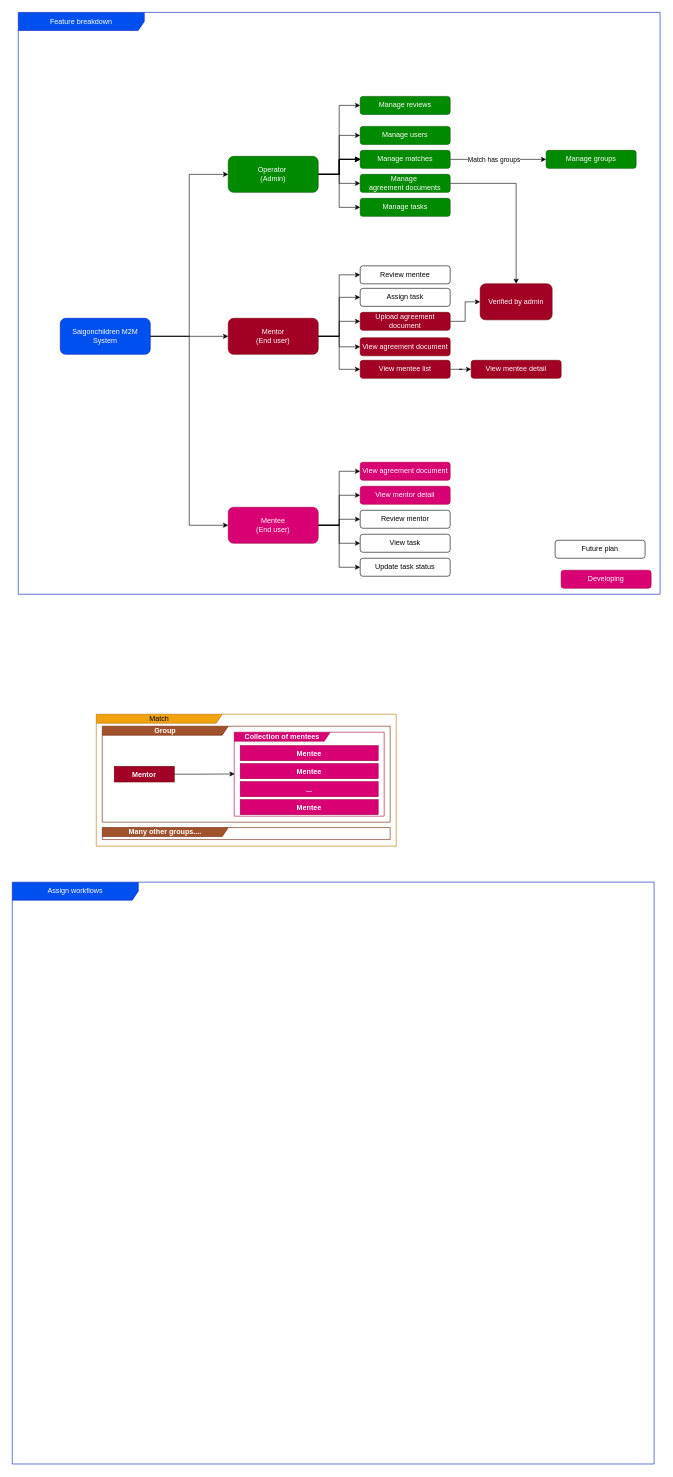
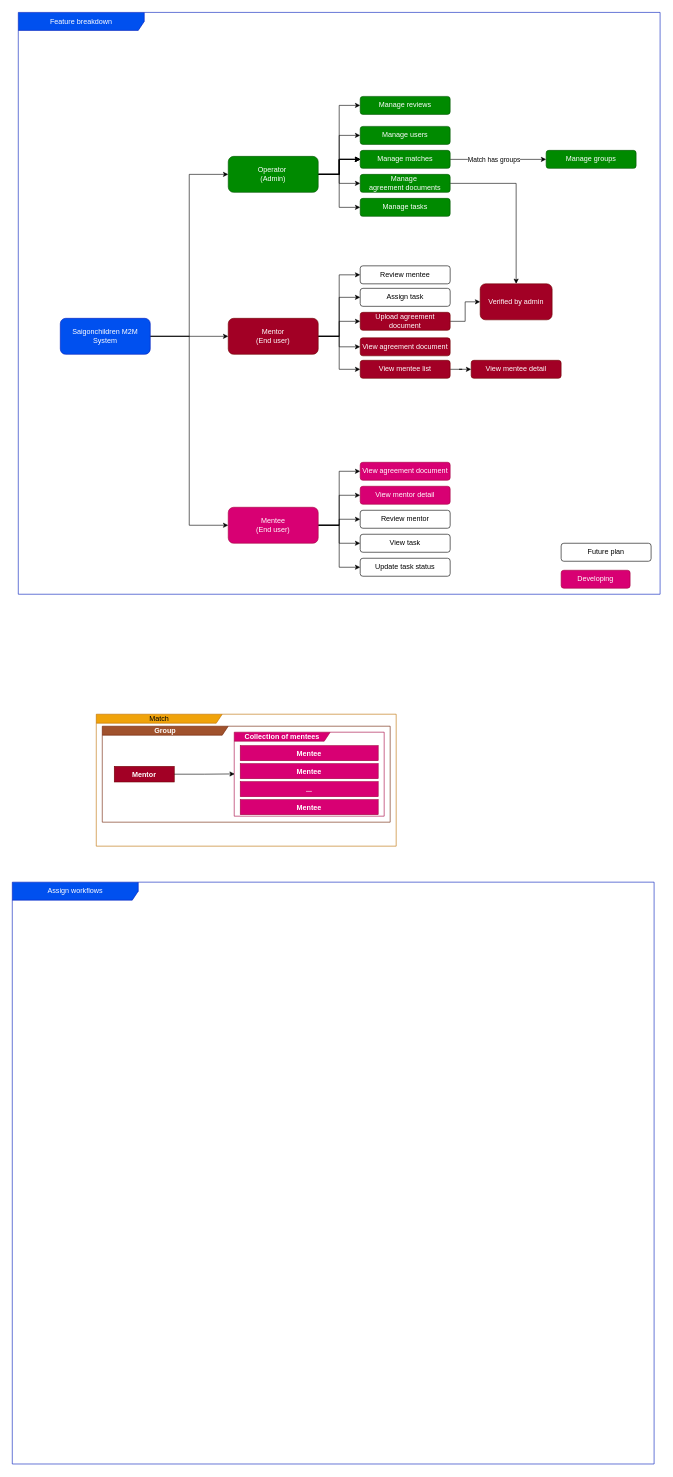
node "Future plan": moved (600, 549) -> (606, 552)
node "Developing": size 90x18 -> 69x18
node "Many other groups....": removed
